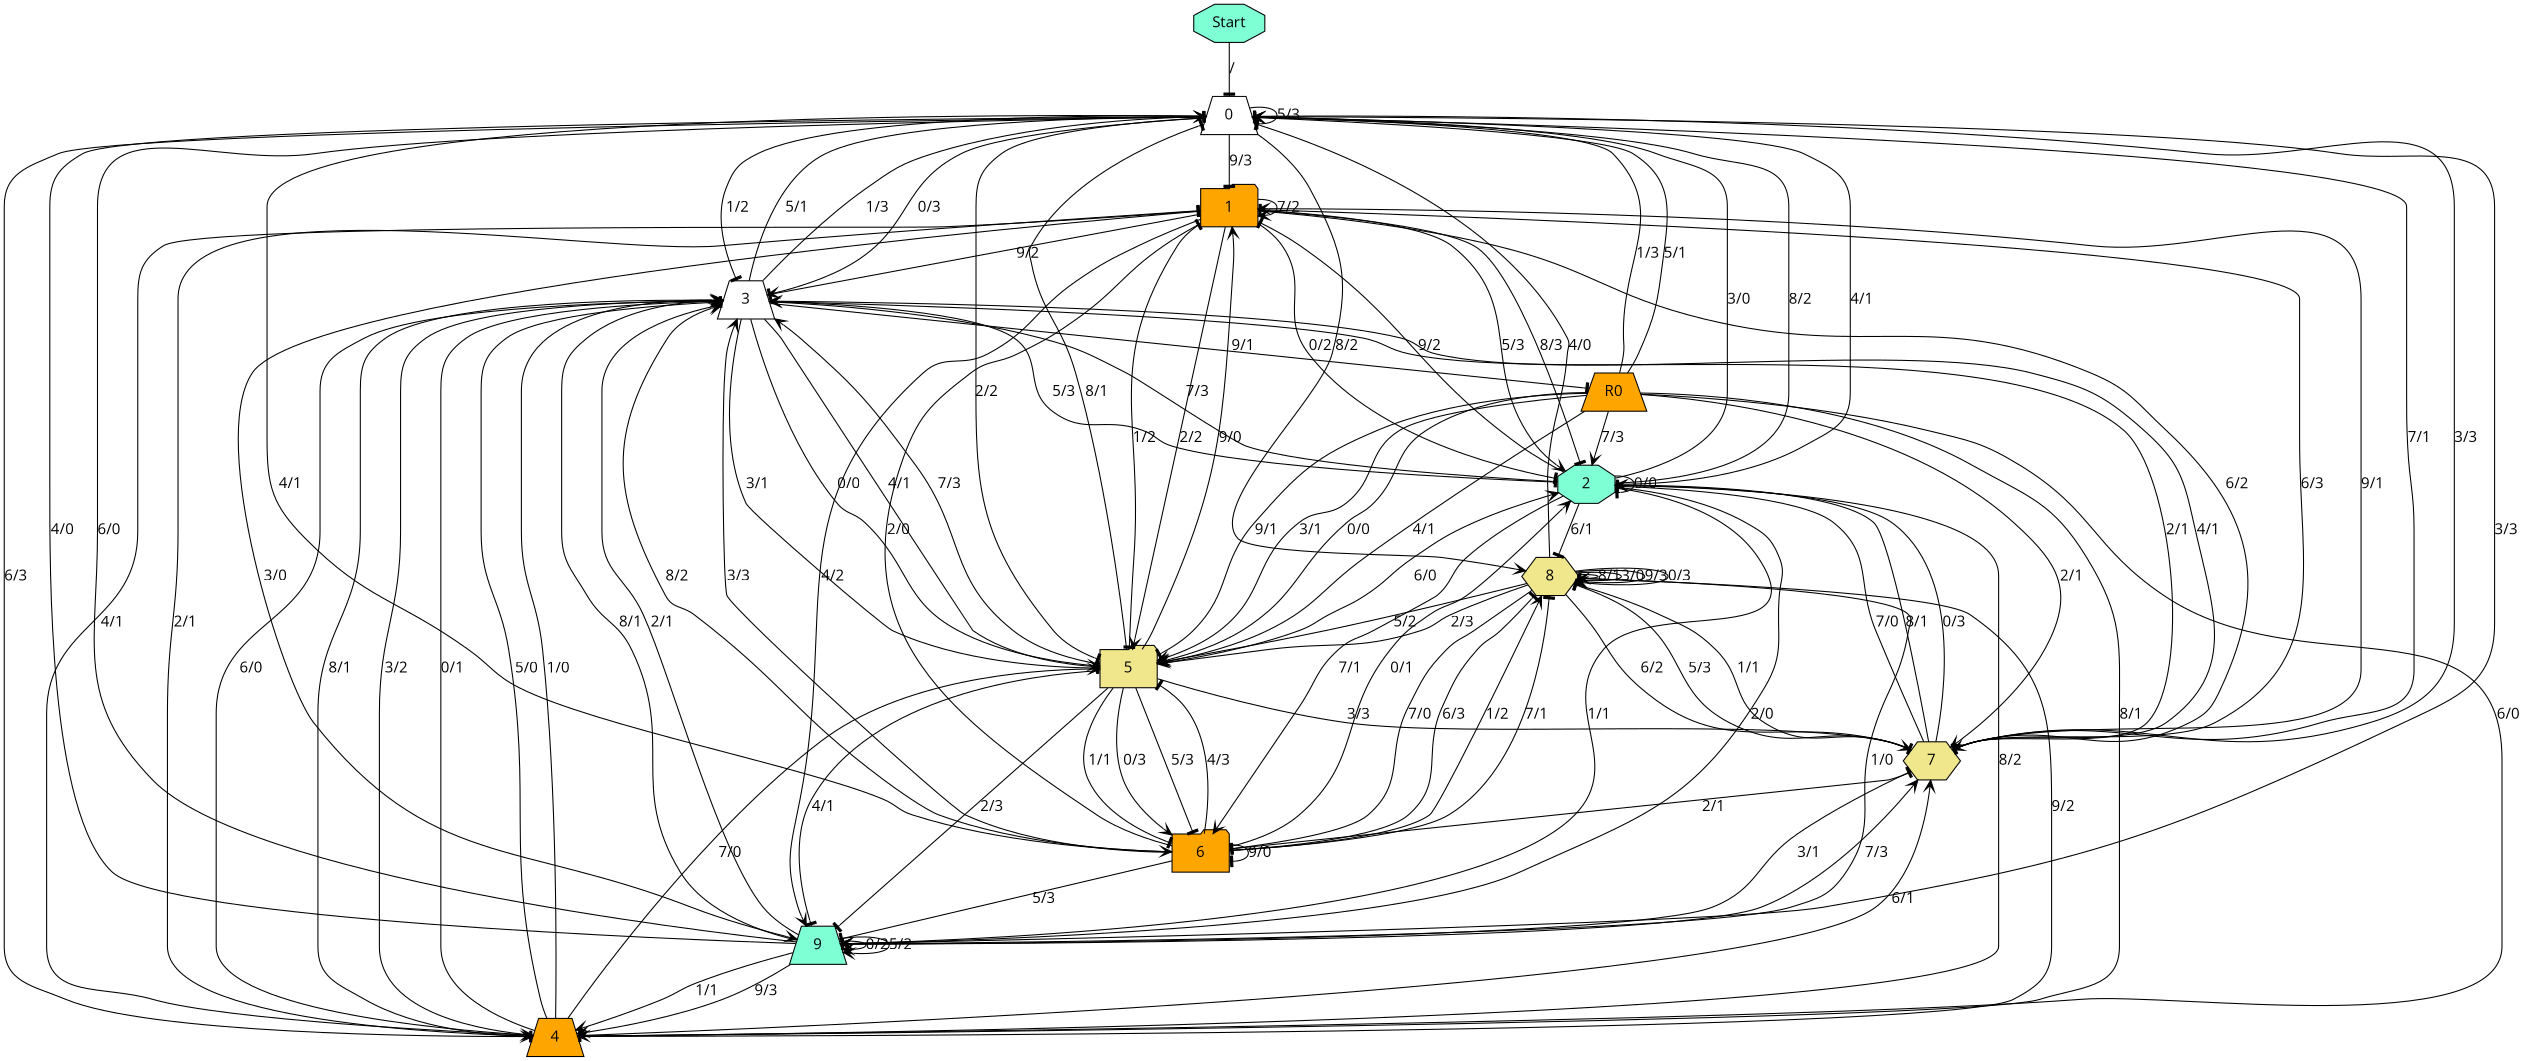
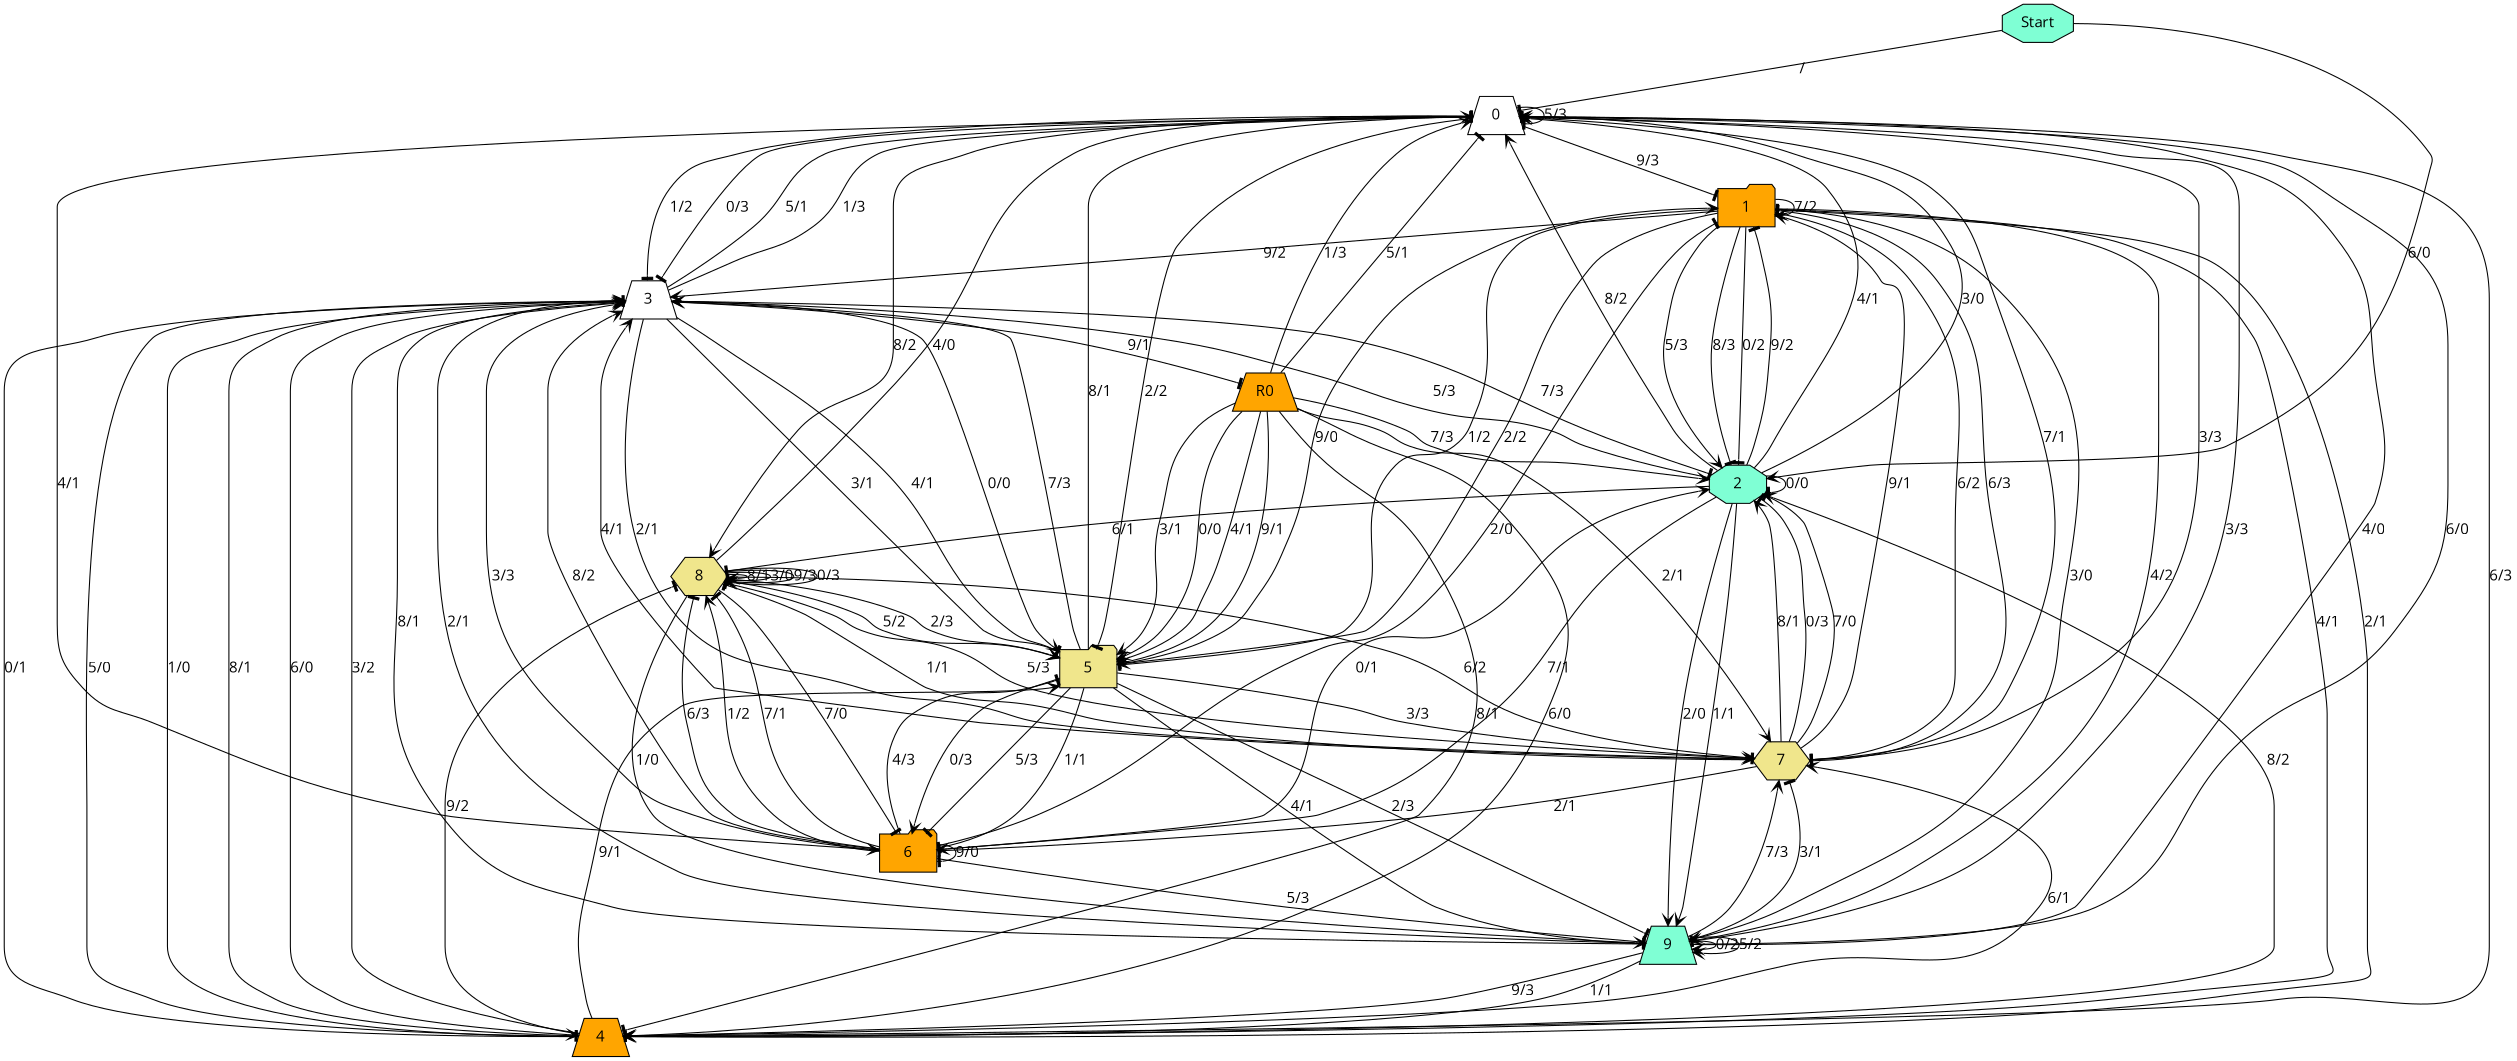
edge "0" -> "4": arrowhead vee -> tee
edge "5" -> "2": now "Start" -> "2"
edge "4" -> "5": label "7/0" -> "9/1"
